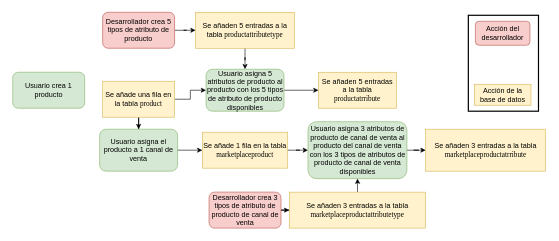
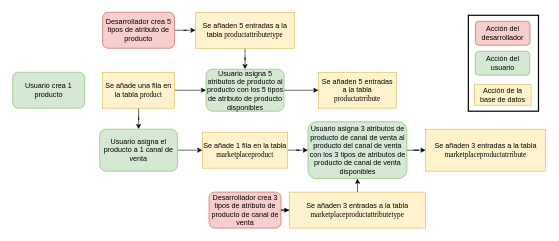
node "Acción del usuario": added
node "Se añade una fila en la tabla product": moved (138, 99) -> (138, 90)
